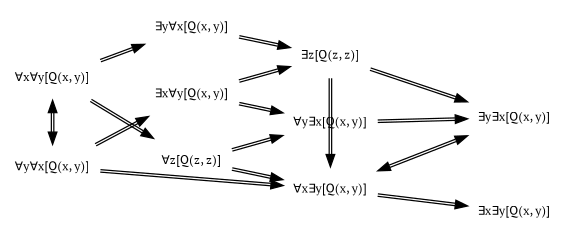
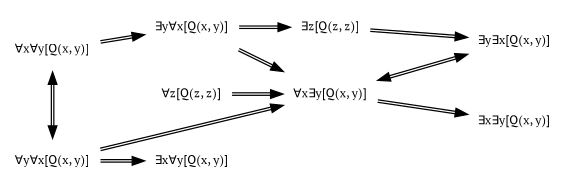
edge "∃x∀y[Q(x, y)]" -> "∃z[Q(z, z)]": removed
edge "∀x∀y[Q(x, y)]" -> "∀z[Q(z, z)]": removed
edge "∃z[Q(z, z)]" -> "∀x∃y[Q(x, y)]": now "∃y∀x[Q(x, y)]" -> "∀x∃y[Q(x, y)]"
node "∀y∃x[Q(x, y)]": removed
